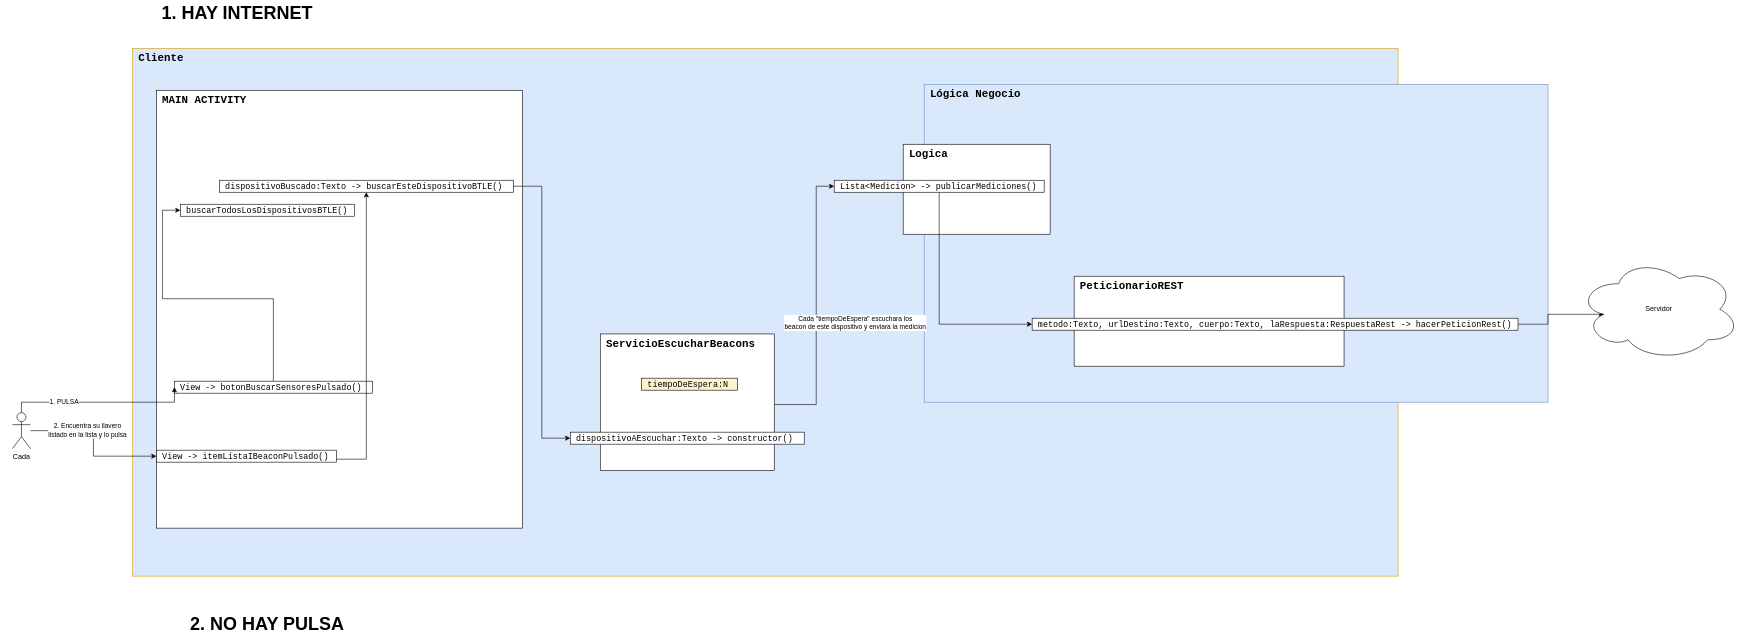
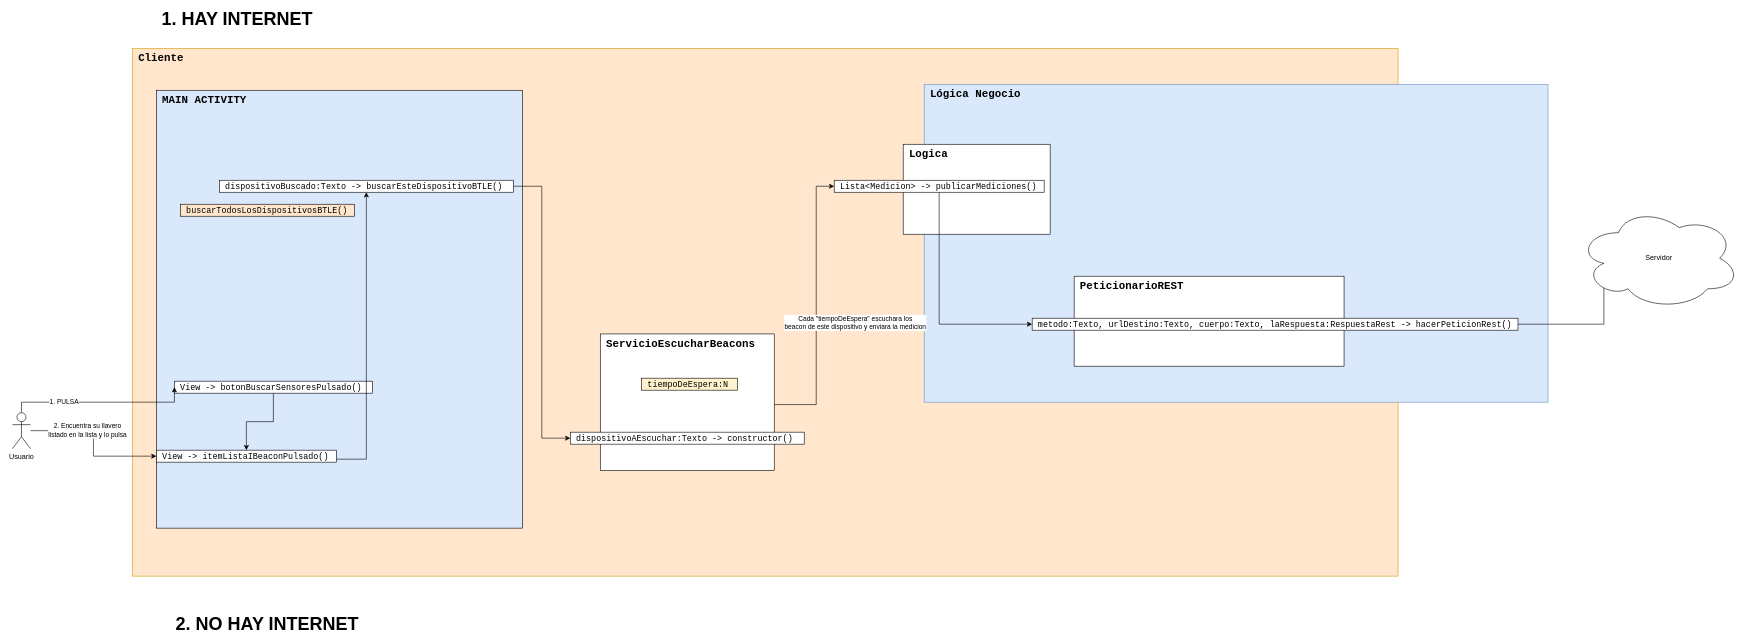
node "1. HAY INTERNET": moved (237, 12) -> (237, 18)
node "buscarTodosLosDispositivosBTLE()": fillcolor #ffffff -> #ffe6cc
edge "View -> botonBuscarSensoresPulsado()" -> "buscarTodosLosDispositivosBTLE()": now "View -> botonBuscarSensoresPulsado()" -> "View -> itemListaIBeaconPulsado()"
node "MAIN ACTIVITY": fillcolor #ffffff -> #dae8fc
node "Servidor": moved (1659, 309) -> (1659, 258)
node "Cliente": fillcolor #dae8fc -> #ffe6cc
node "Cada": label "Cada" -> "Usuario"
node "2. NO HAY PULSA": label "2. NO HAY PULSA" -> "2. NO HAY INTERNET"
